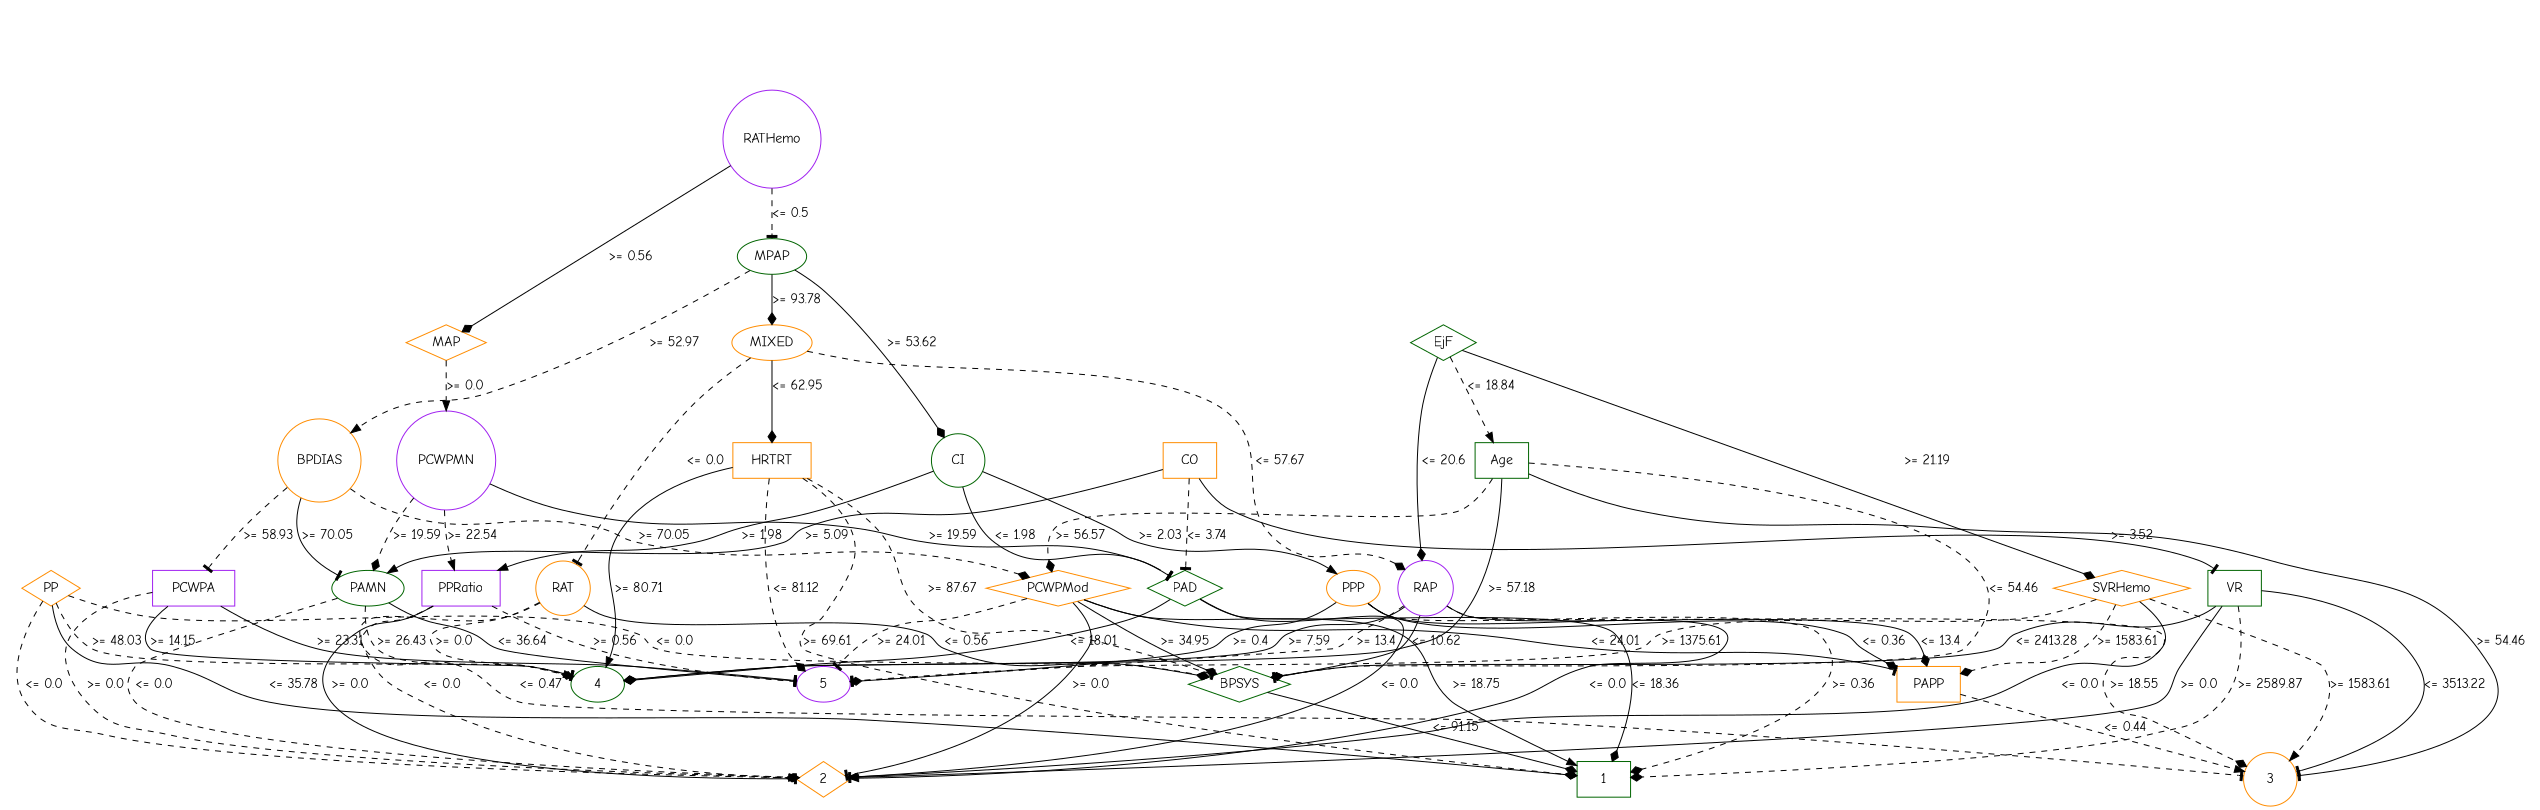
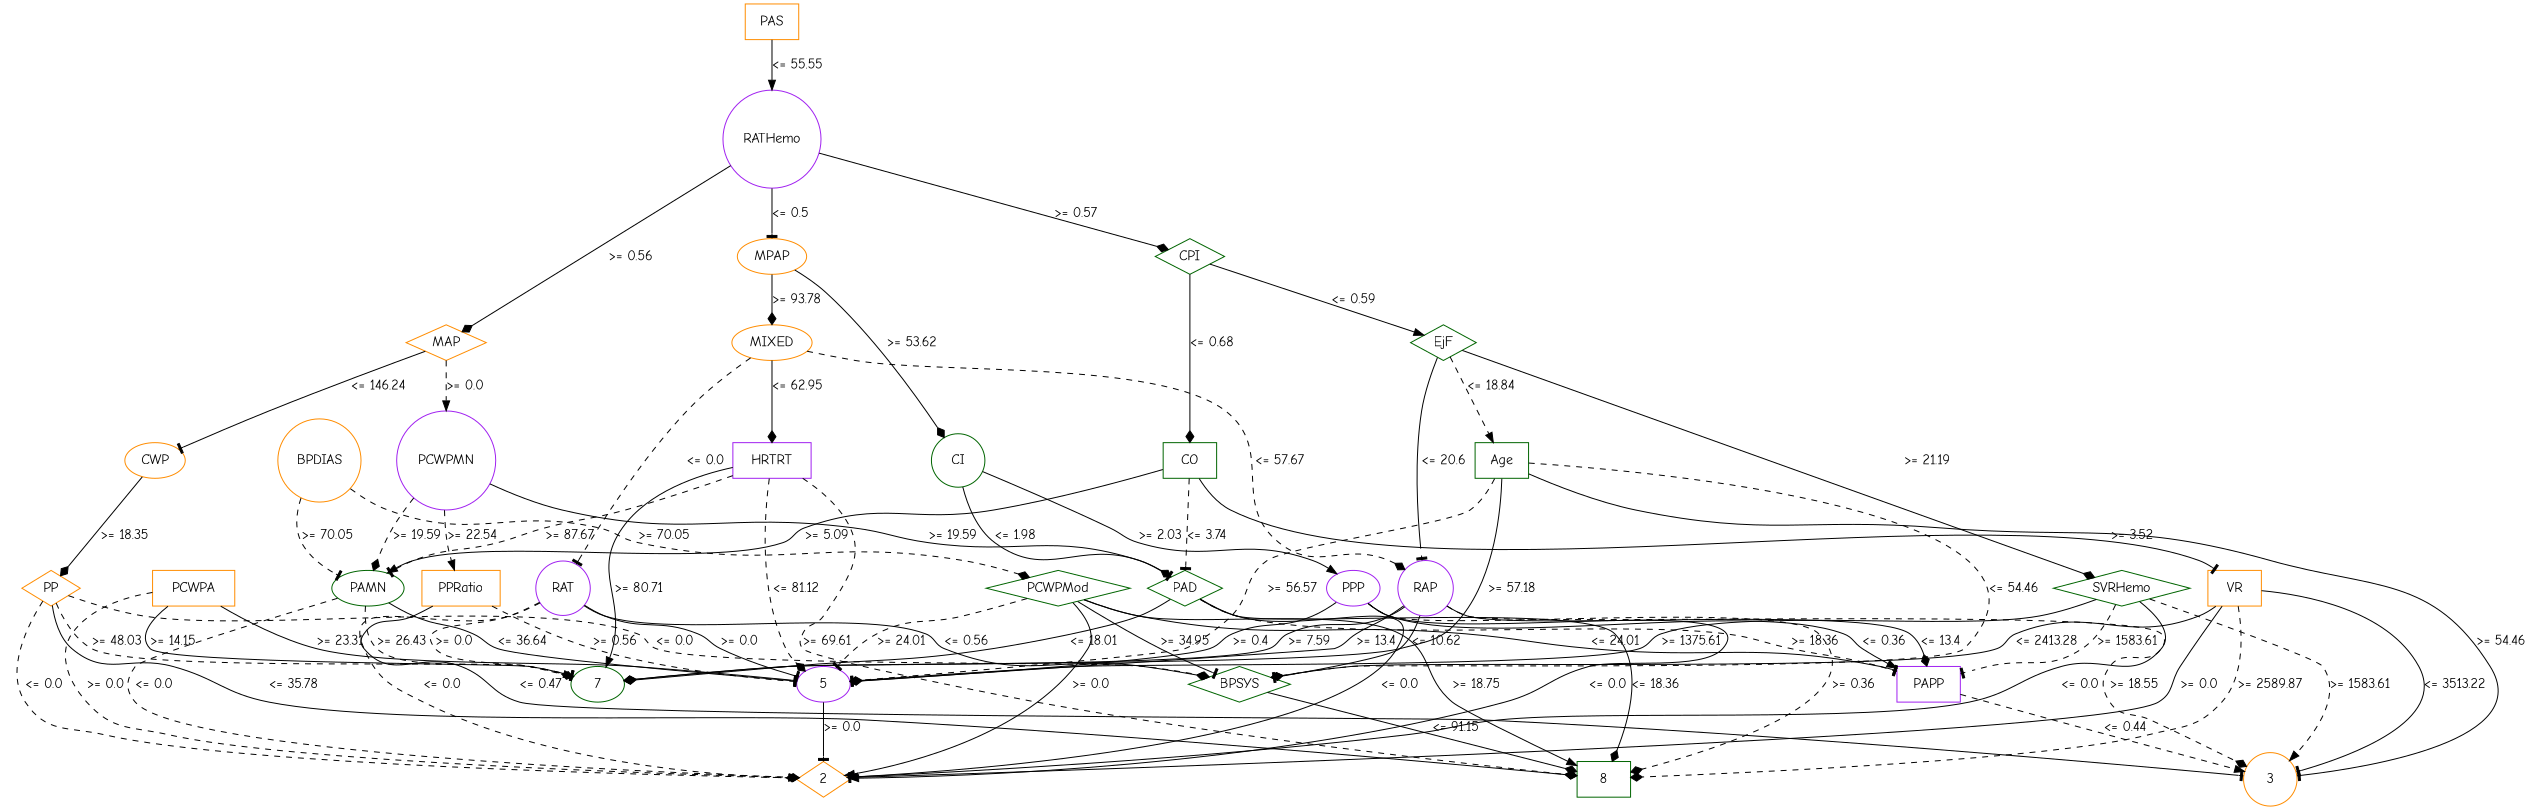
node "PAS": added
edge "RATHemo" -> "MPAP": style dashed -> solid
node "MPAP": color darkgreen -> darkorange
node "CPI": added
edge "MPAP" -> "BPDIAS": removed, label ">= 52.97"
edge "EjF" -> "RAP": arrowhead diamond -> tee
node "CWP": added
node "HRTRT": color darkorange -> purple
node "CO": color darkorange -> darkgreen
edge "Age" -> "PCWPMod": now "Age" -> "5"
edge "BPDIAS" -> "PCWPA": removed, label ">= 58.93"
edge "PCWPMN" -> "PAD": arrowhead tee -> diamond
edge "CI" -> "PPRatio": removed, label ">= 1.98"
edge "BPDIAS" -> "PAMN": style solid -> dashed
node "PCWPA": color purple -> darkorange
node "PPRatio": color purple -> darkorange
node "RAT": color darkorange -> purple
node "PCWPMod": color darkorange -> darkgreen
node "PPP": color darkorange -> purple
node "SVRHemo": color darkorange -> darkgreen
node "VR": color darkgreen -> darkorange
edge "PPP" -> "PAPP": arrowhead diamond -> normal
edge "PAD" -> "PAPP": added, label ">= 18.36"
edge "RAT" -> "5": added, label ">= 0.0"
edge "HRTRT" -> "BPSYS": now "HRTRT" -> "PAMN"
edge "PCWPMod" -> "BPSYS": arrowhead diamond -> tee
edge "SVRHemo" -> "5": style dashed -> solid
edge "SVRHemo" -> "PAPP": arrowhead diamond -> tee
edge "RAP" -> "5": style dashed -> solid
node "4": label "4" -> "7"
node "PAPP": color darkorange -> purple
edge "PPRatio" -> "3": style dashed -> solid
edge "PCWPMod" -> "2": arrowhead tee -> normal
edge "PPRatio" -> "2": now "5" -> "2"
node "1": label "1" -> "8"
